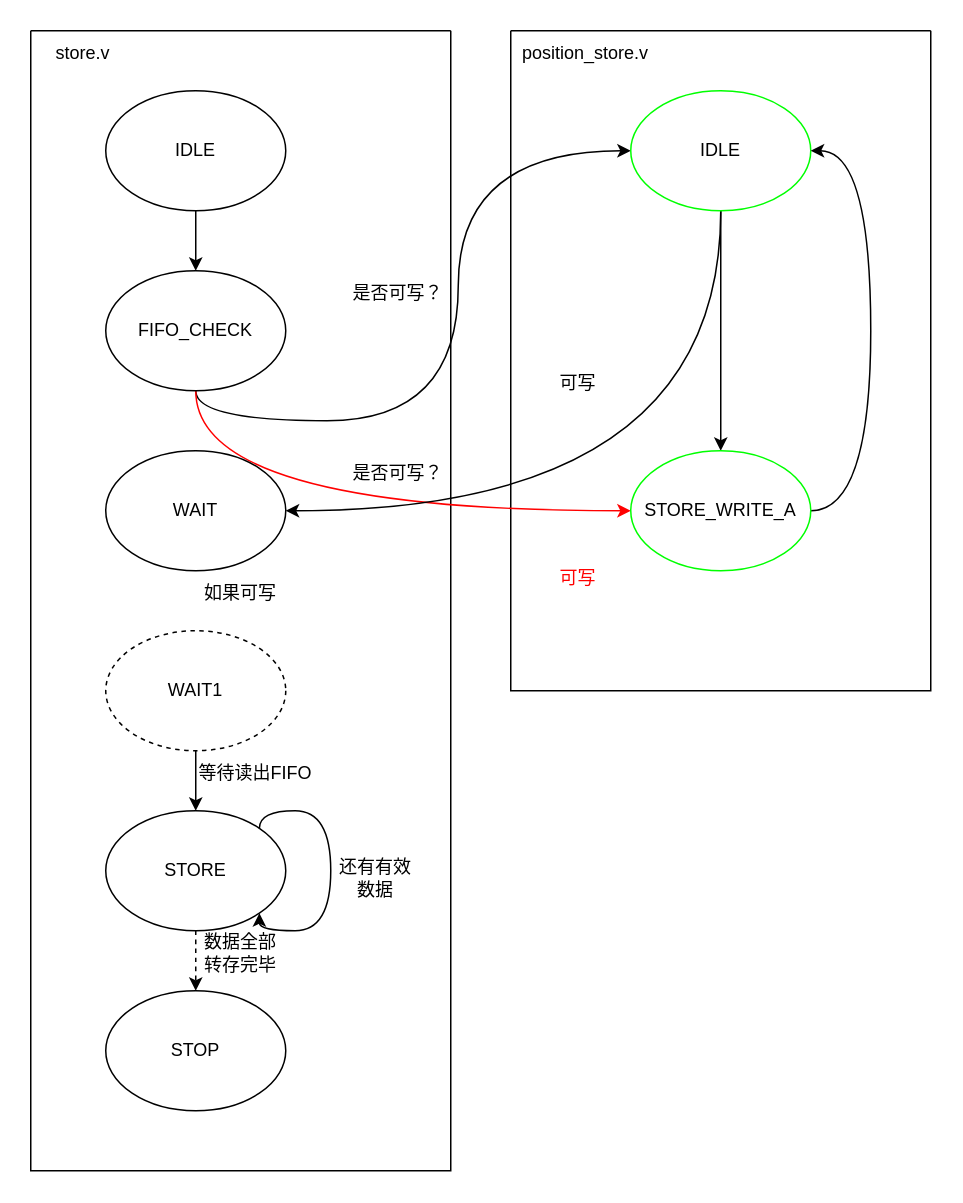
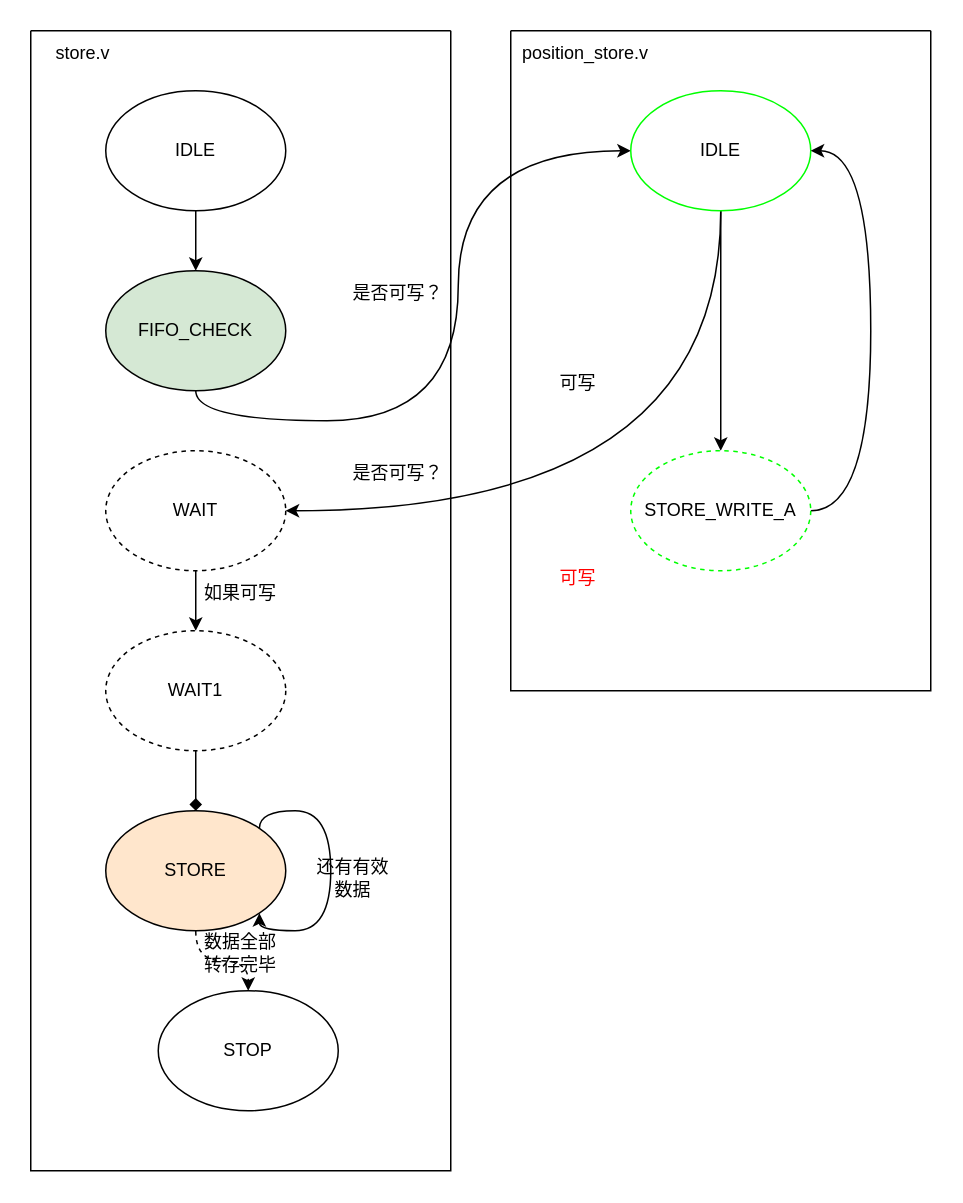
node "FIFO_CHECK": fillcolor #ffffff -> #d5e8d4
edge "FIFO_CHECK" -> "STORE_WRITE_A": removed
node "WAIT": style solid -> dashed
node "STORE_WRITE_A": style solid -> dashed
edge "WAIT" -> "WAIT1": added
node "等待读出FIFO": removed
edge "WAIT1" -> "STORE": arrowhead classic -> diamond
node "STORE": fillcolor #ffffff -> #ffe6cc
node "还有有效数据": moved (376, 878) -> (353, 878)
node "STOP": moved (196, 1051) -> (248, 1051)
